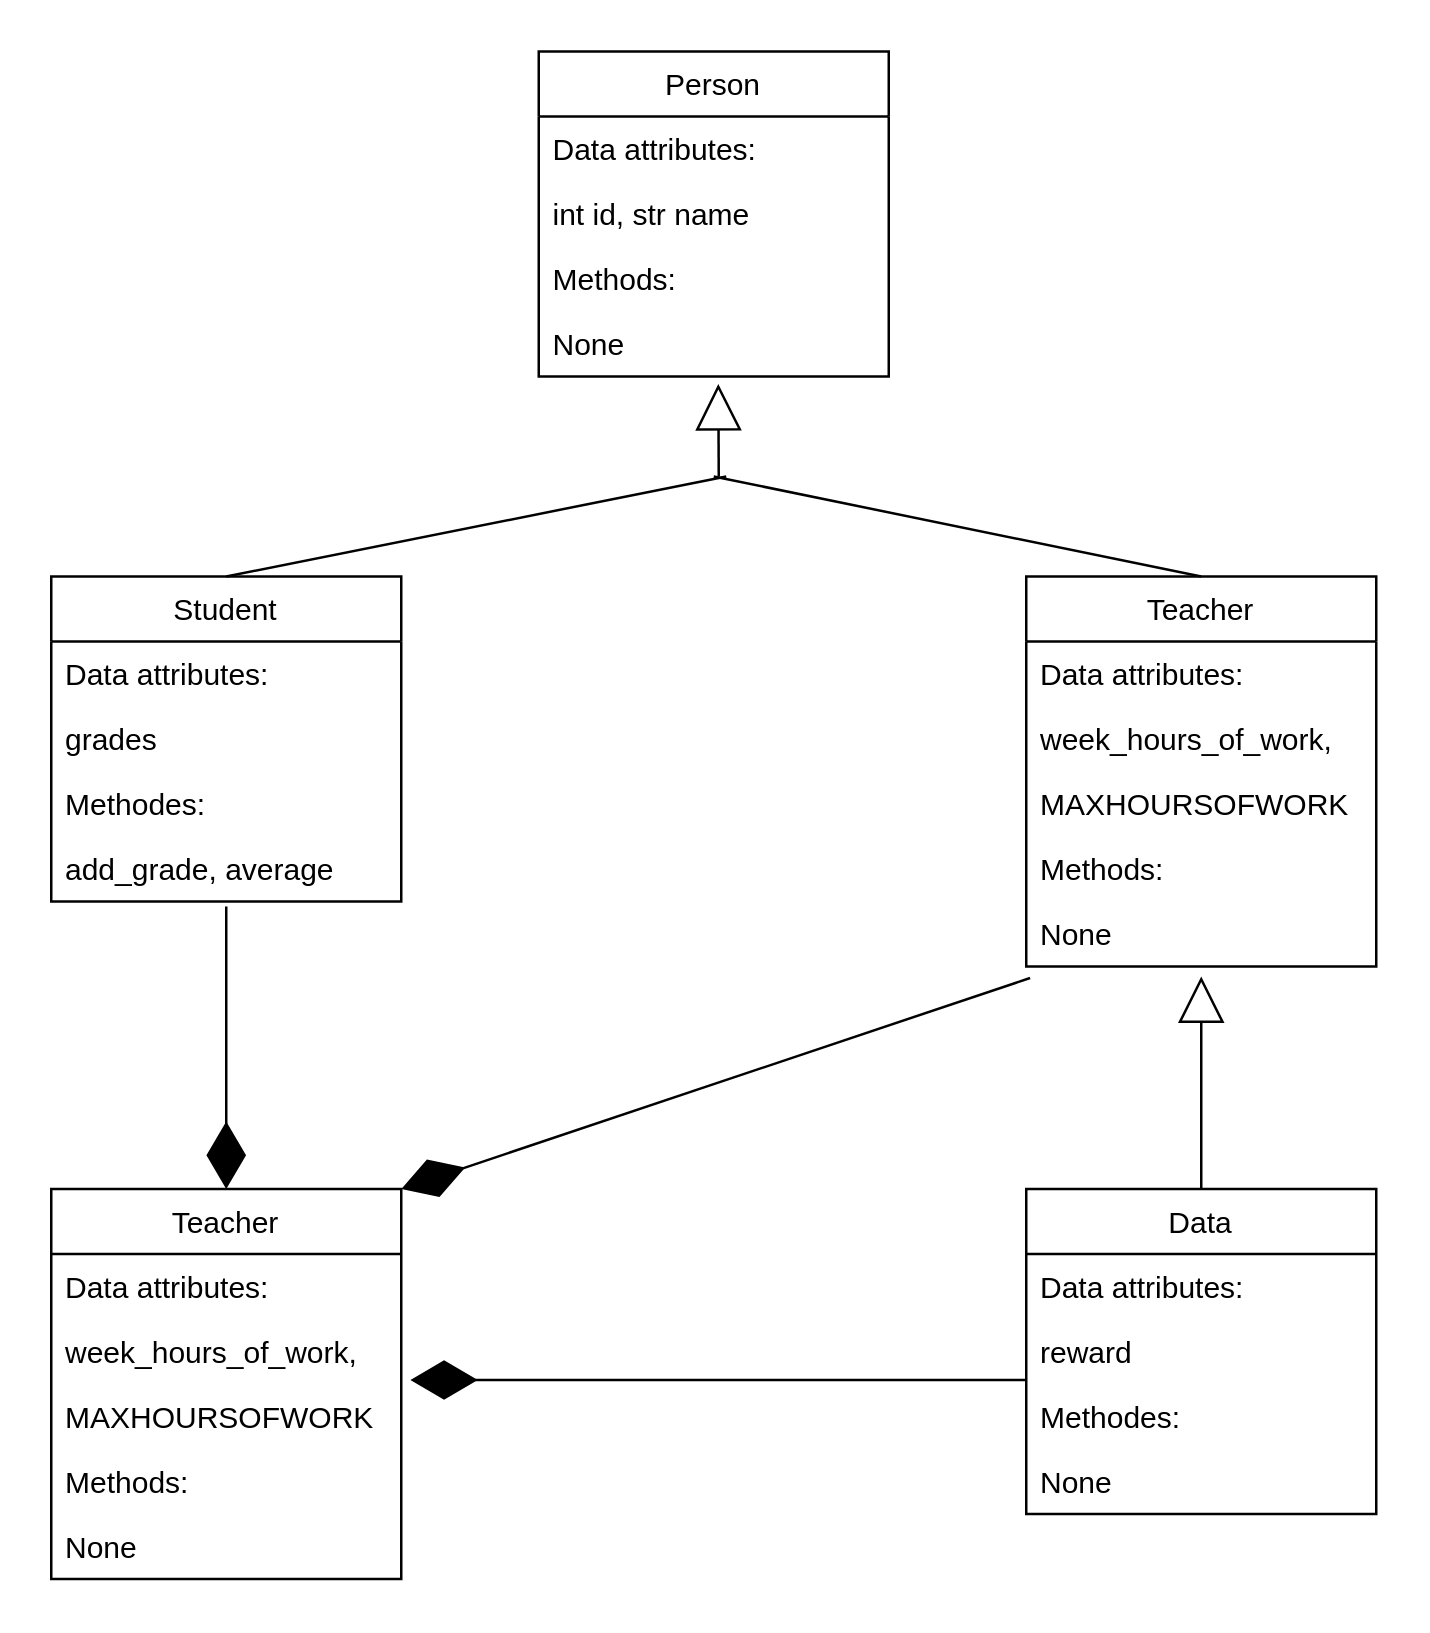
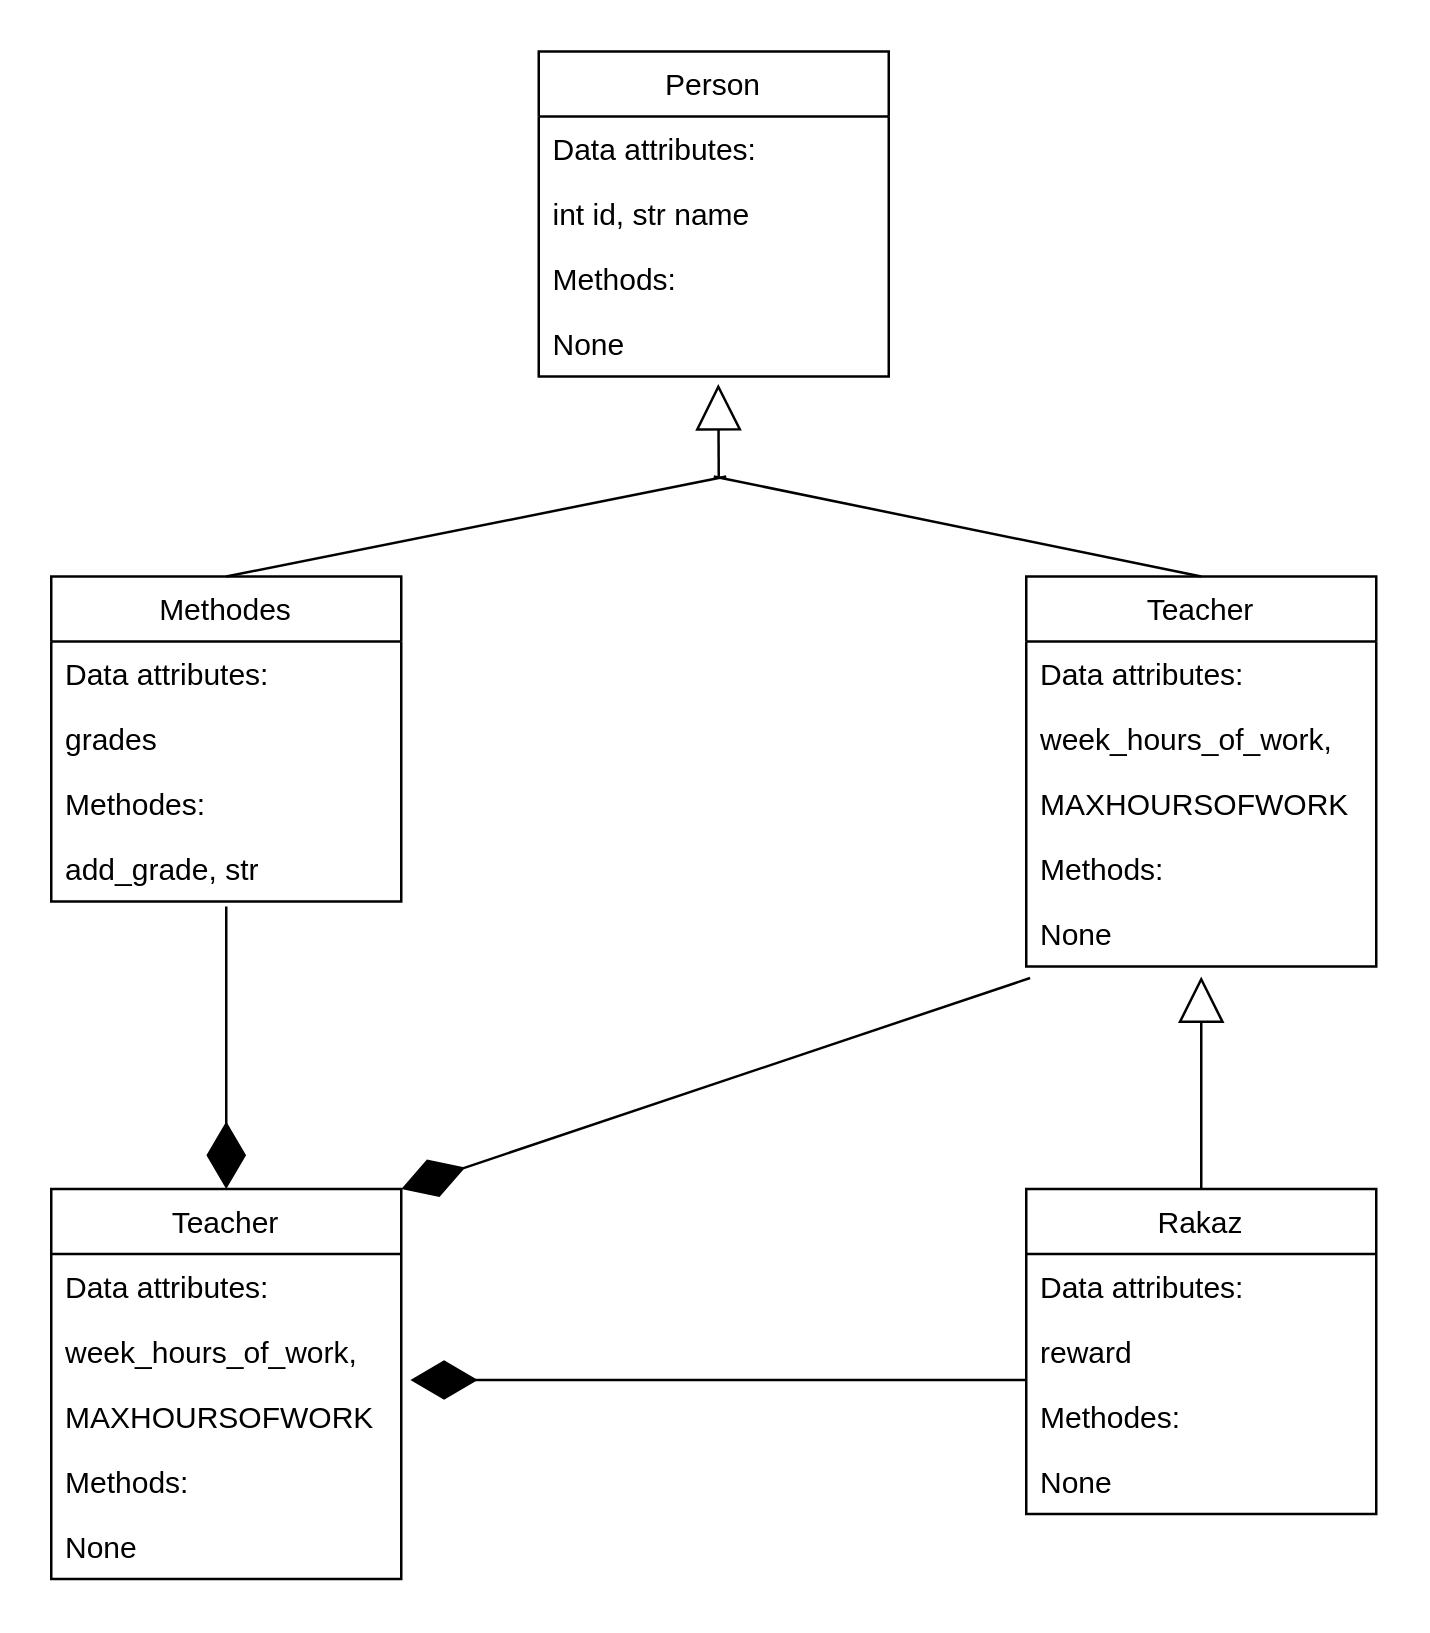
node "Student": label "Student" -> "Methodes"
node "add_grade, average": label "add_grade, average" -> "add_grade, str"
node "Data": label "Data" -> "Rakaz"
